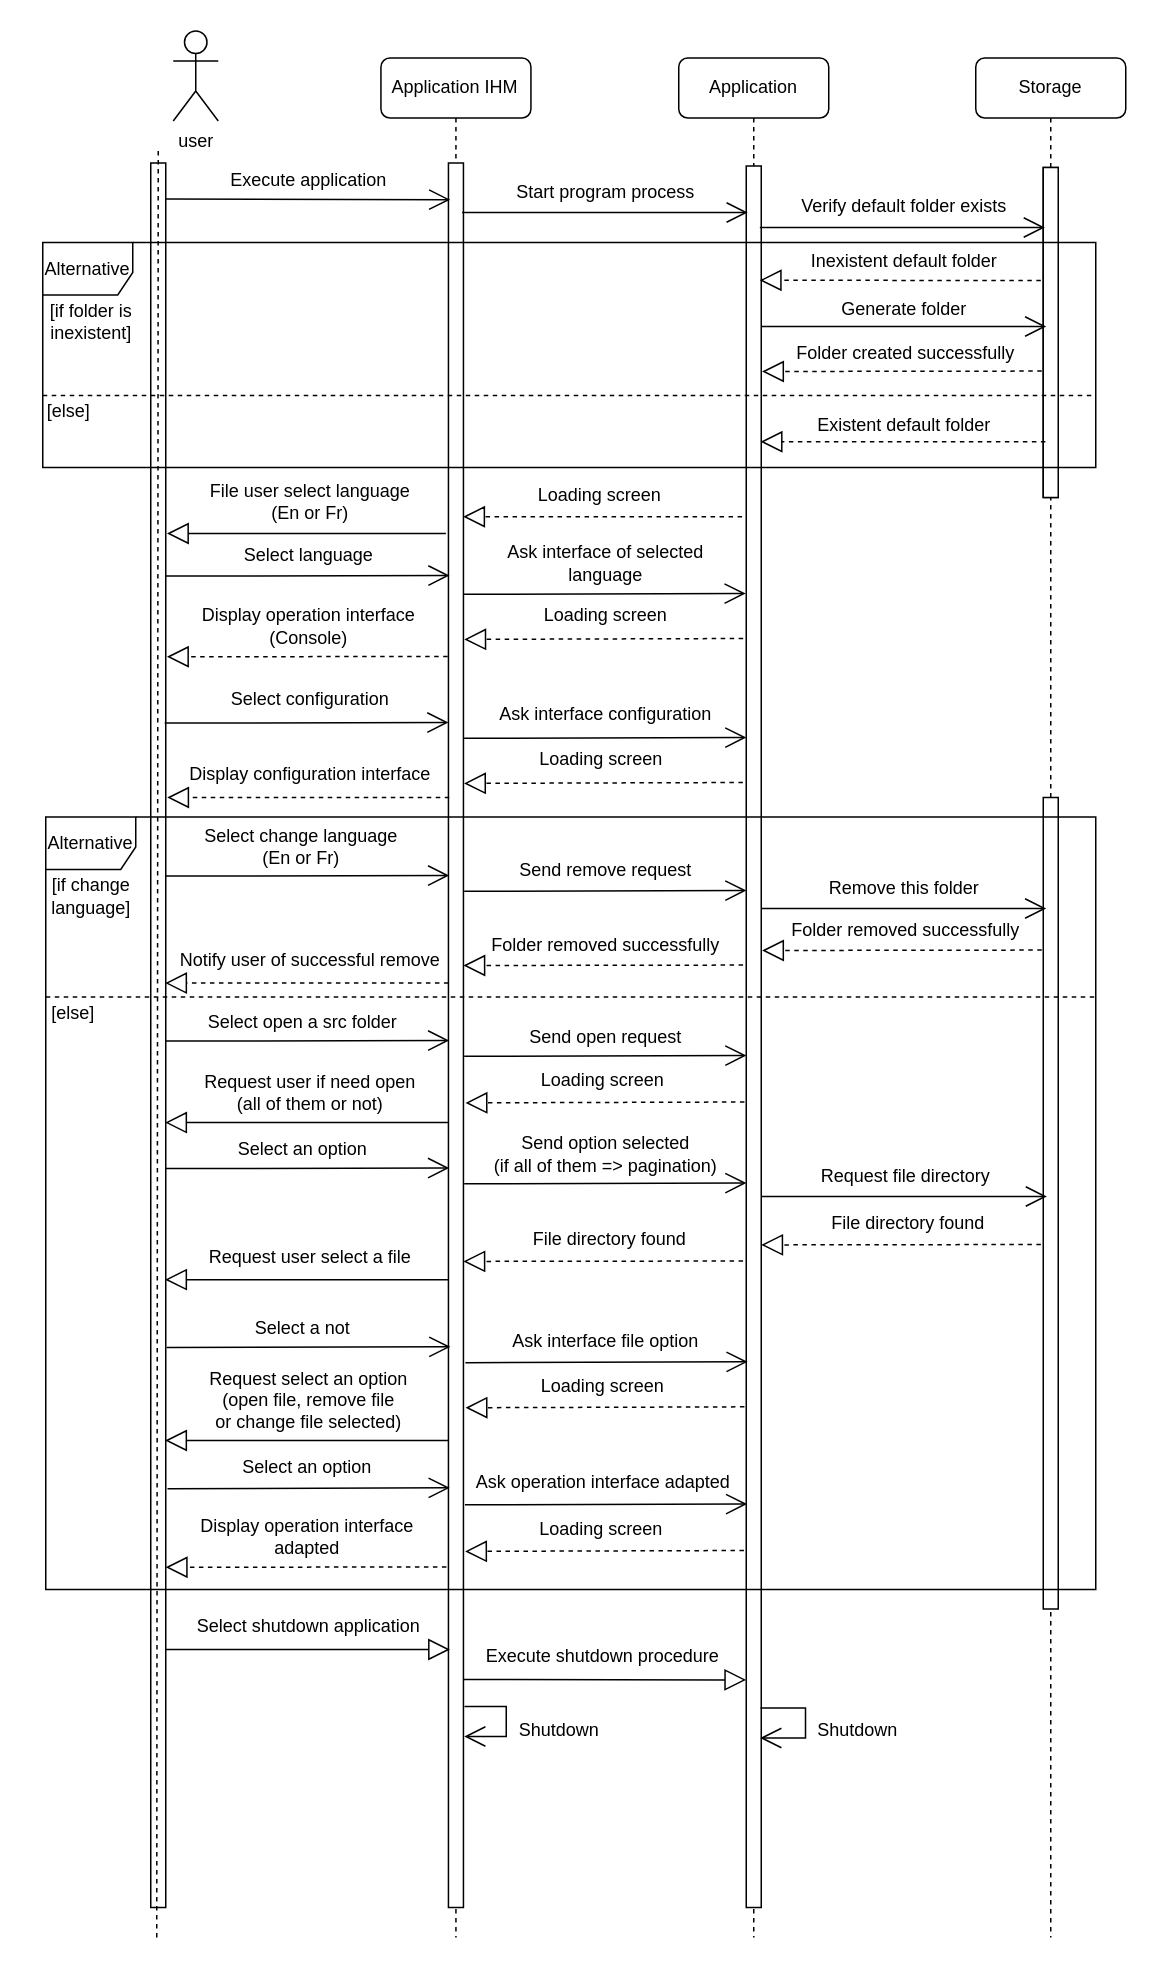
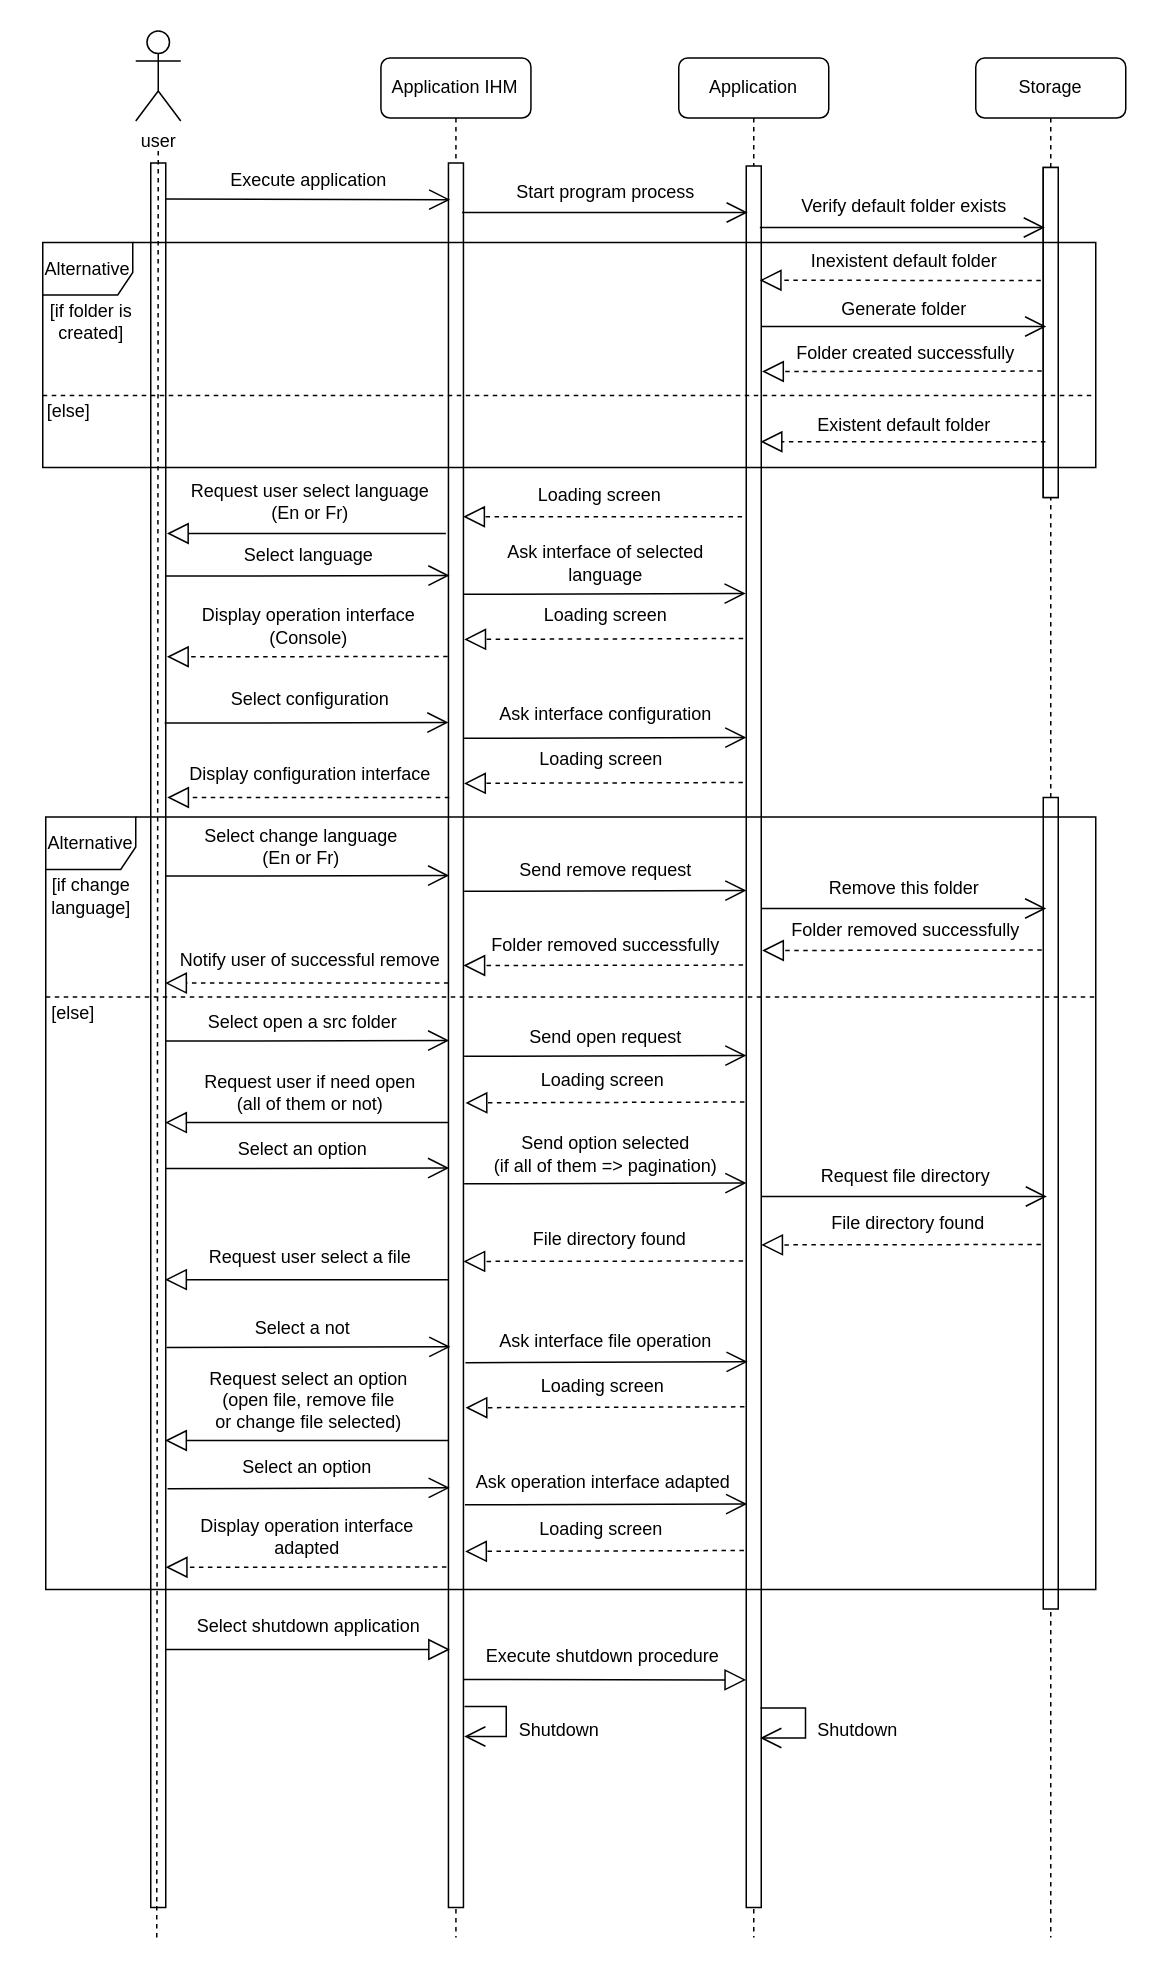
node "user": moved (196, 76) -> (158, 76)
node "[if folder is inexistent]": label "[if folder is inexistent]" -> "[if folder is created]"
node "File user select language (En or Fr)": label "File user select language (En or Fr)" -> "Request user select language (En or Fr)"
node "Ask interface file option": label "Ask interface file option" -> "Ask interface file operation"
